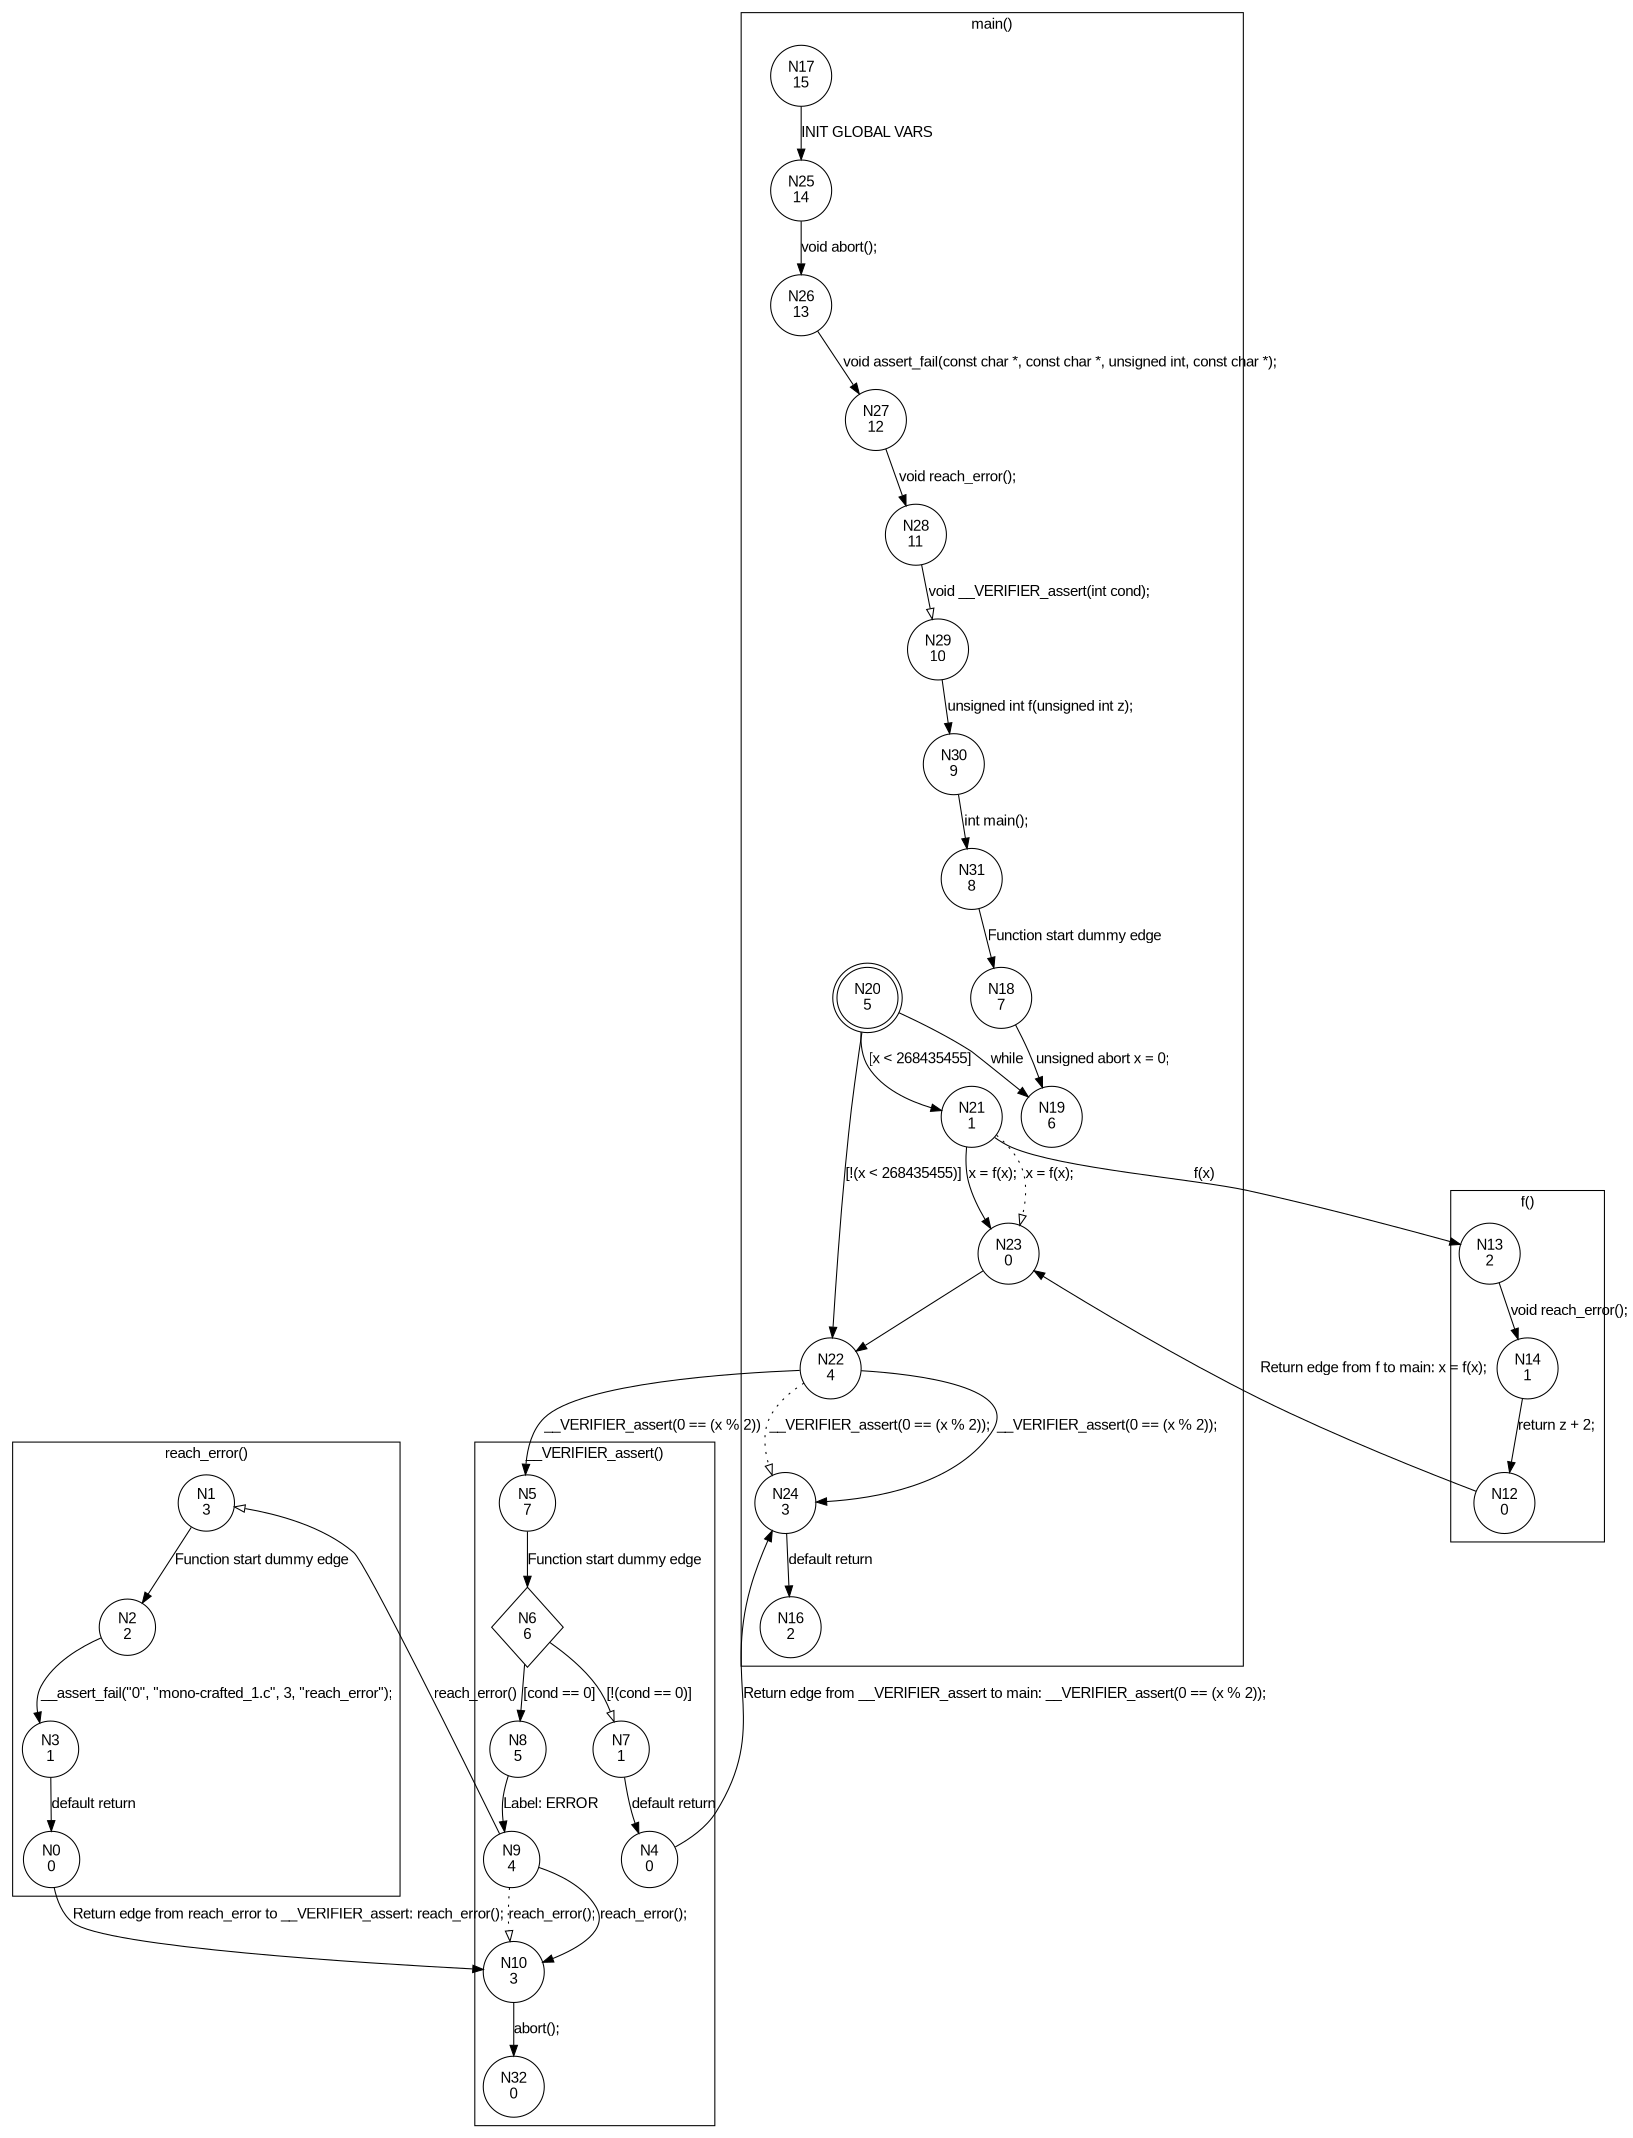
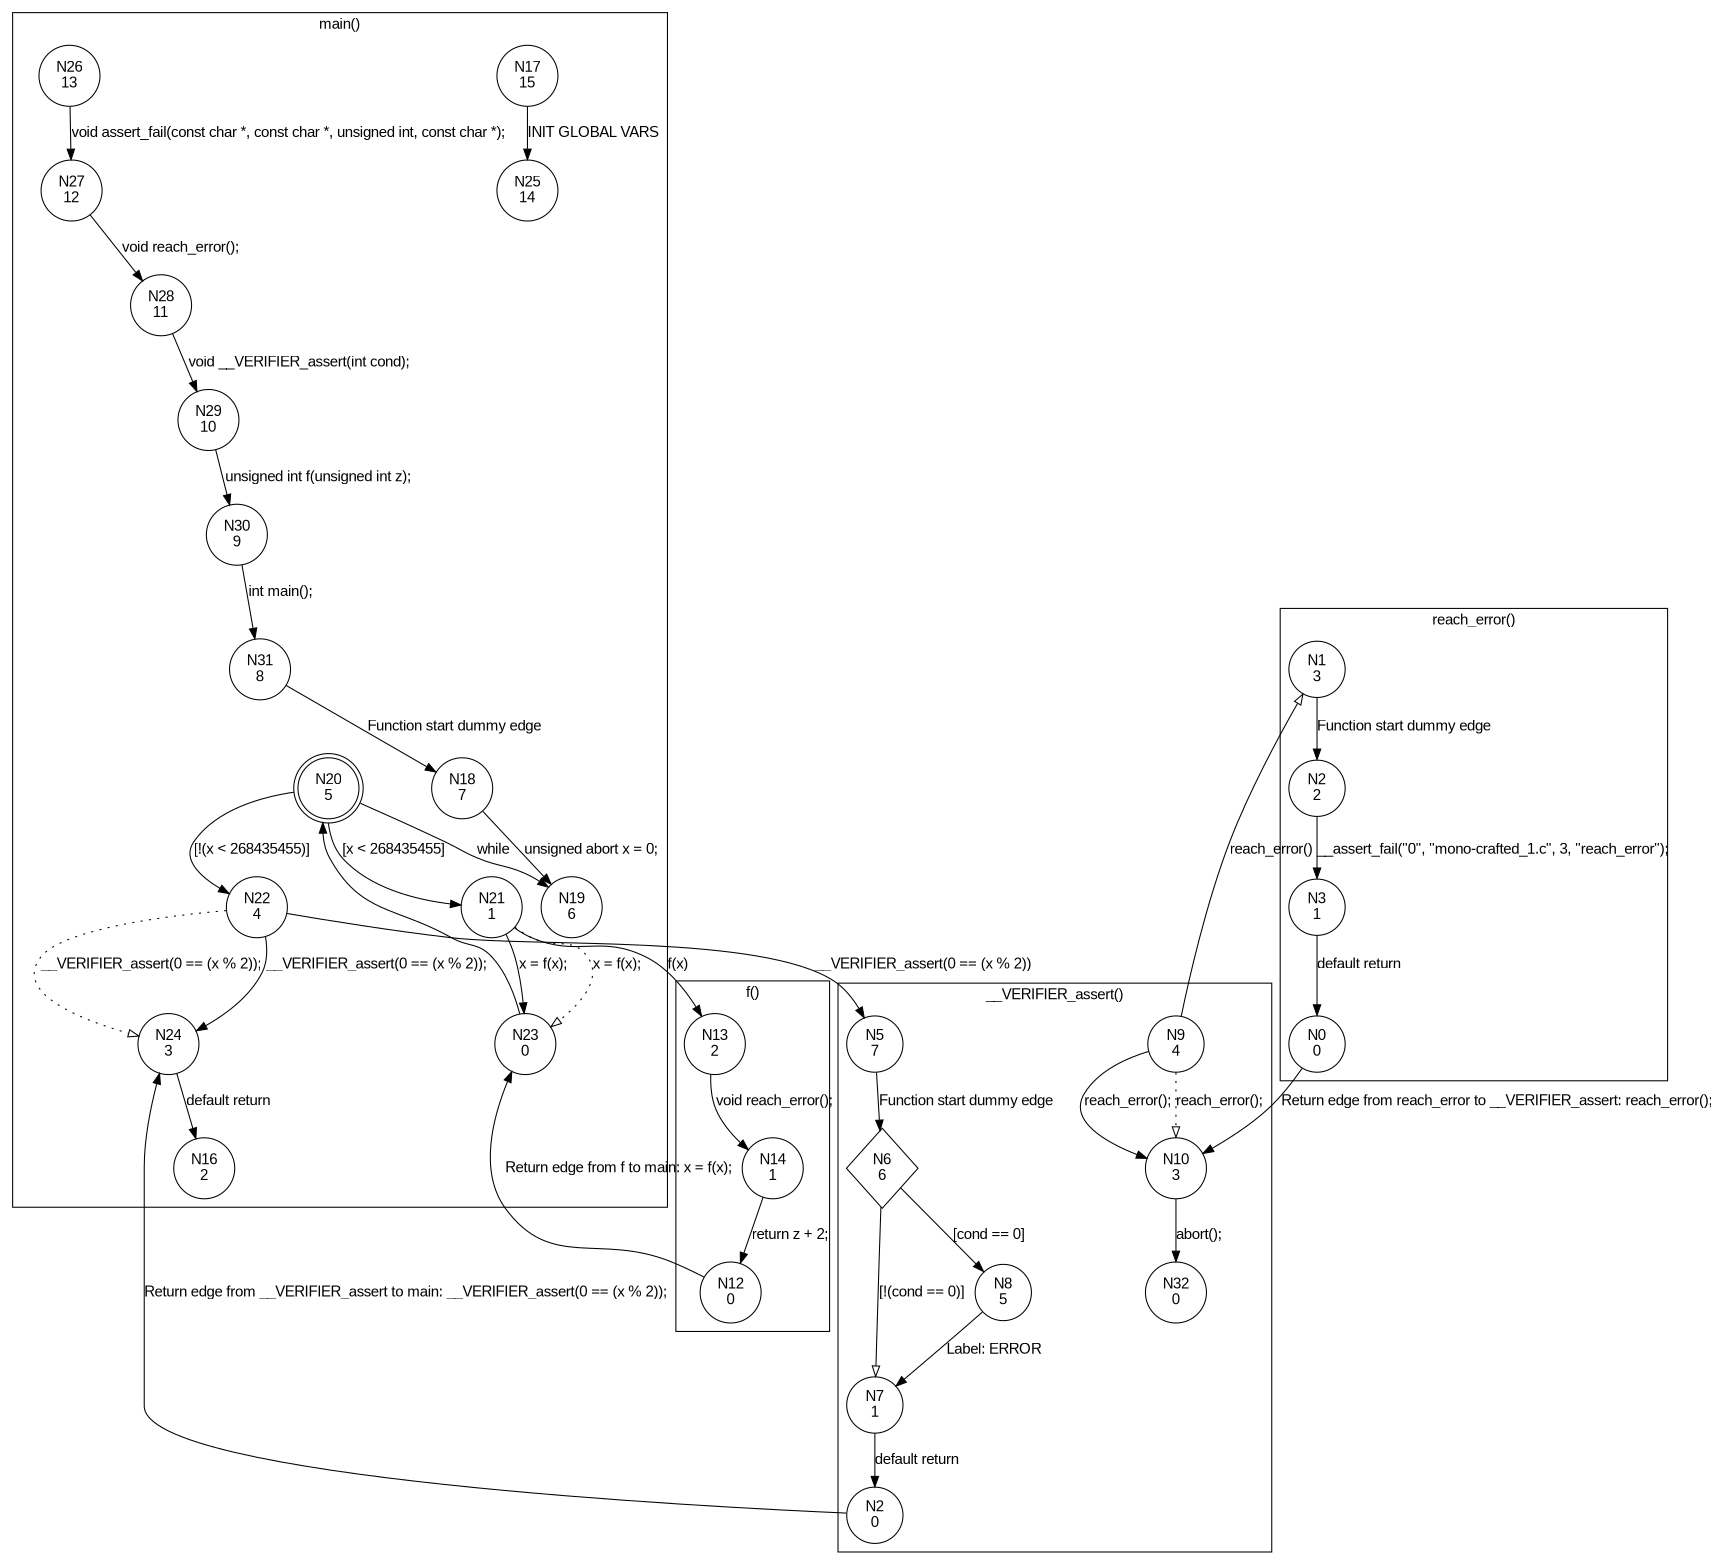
edge "N25 14" -> "N26 13": removed, label "void abort();"
edge "N28 11" -> "N29 10": arrowhead empty -> normal
edge "N23 0" -> "N22 4": now "N23 0" -> "N20 5"
edge "N8 5" -> "N9 4": now "N8 5" -> "N7 1"
node "N4 0": label "N4 0" -> "N2 0"
